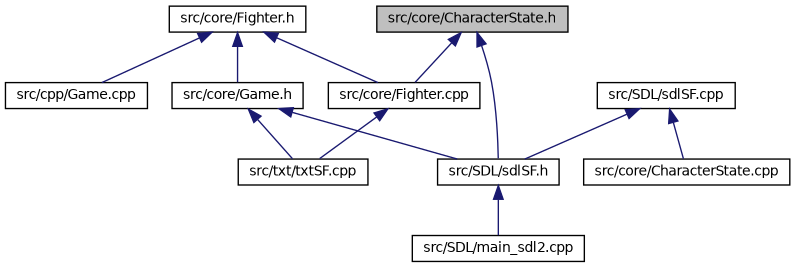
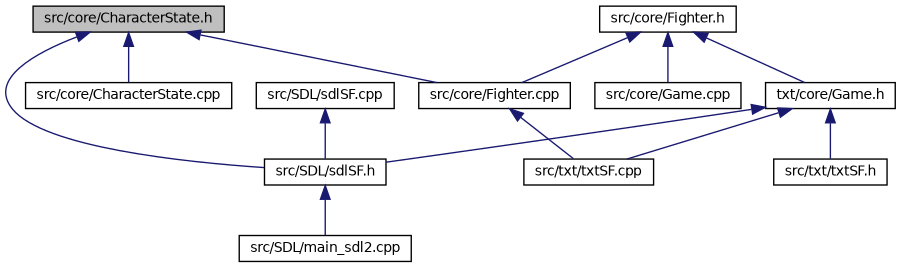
node "src/cpp/Game.cpp": label "src/cpp/Game.cpp" -> "src/core/Game.cpp"
node "src/core/Game.h": label "src/core/Game.h" -> "txt/core/Game.h"
edge "src/core/CharacterState.cpp" -> "src/SDL/sdlSF.cpp": now "src/core/CharacterState.cpp" -> "src/core/CharacterState.h"
node "src/txt/txtSF.h": added
